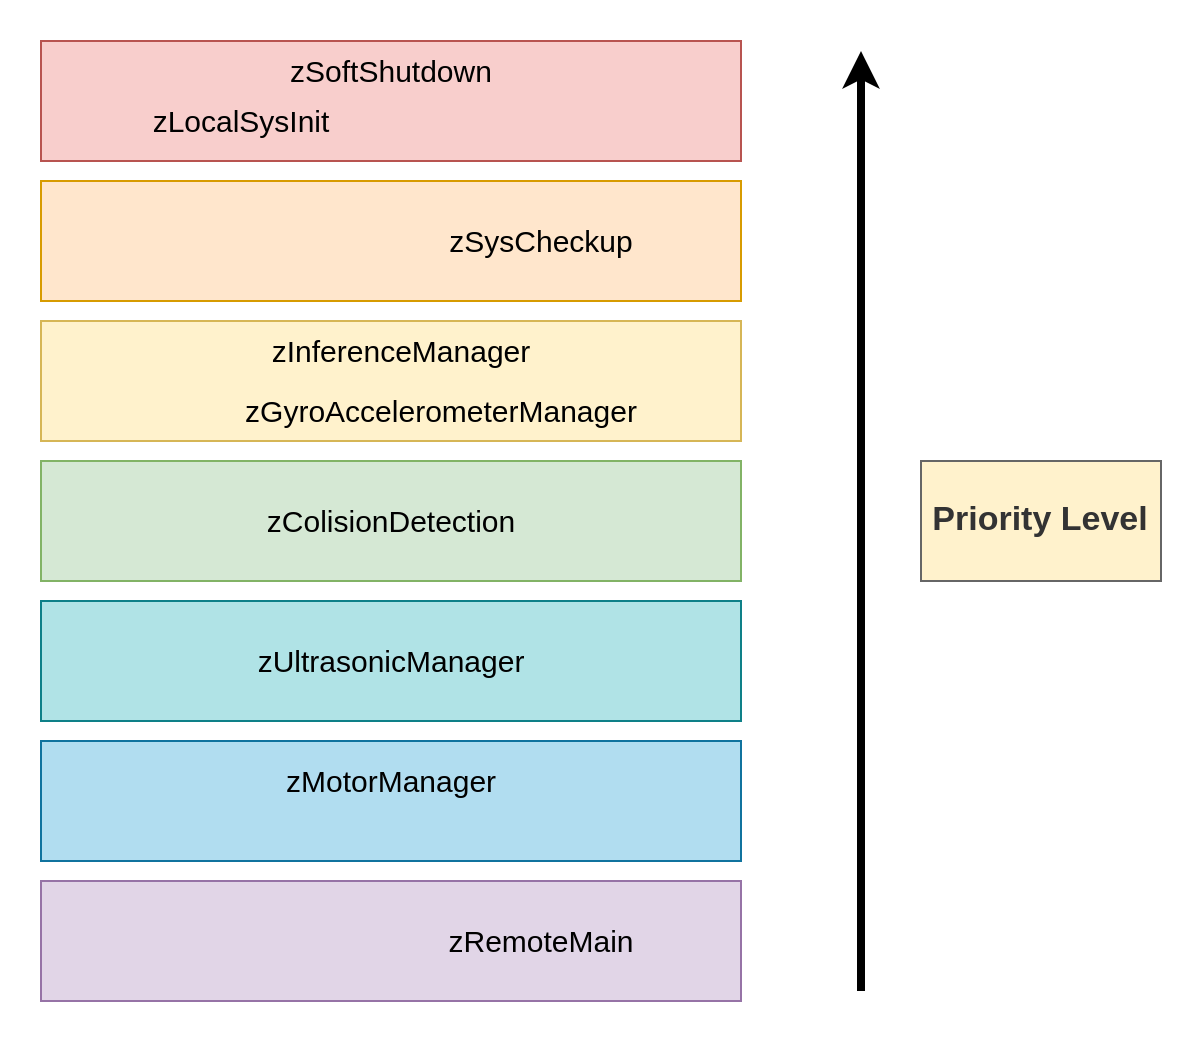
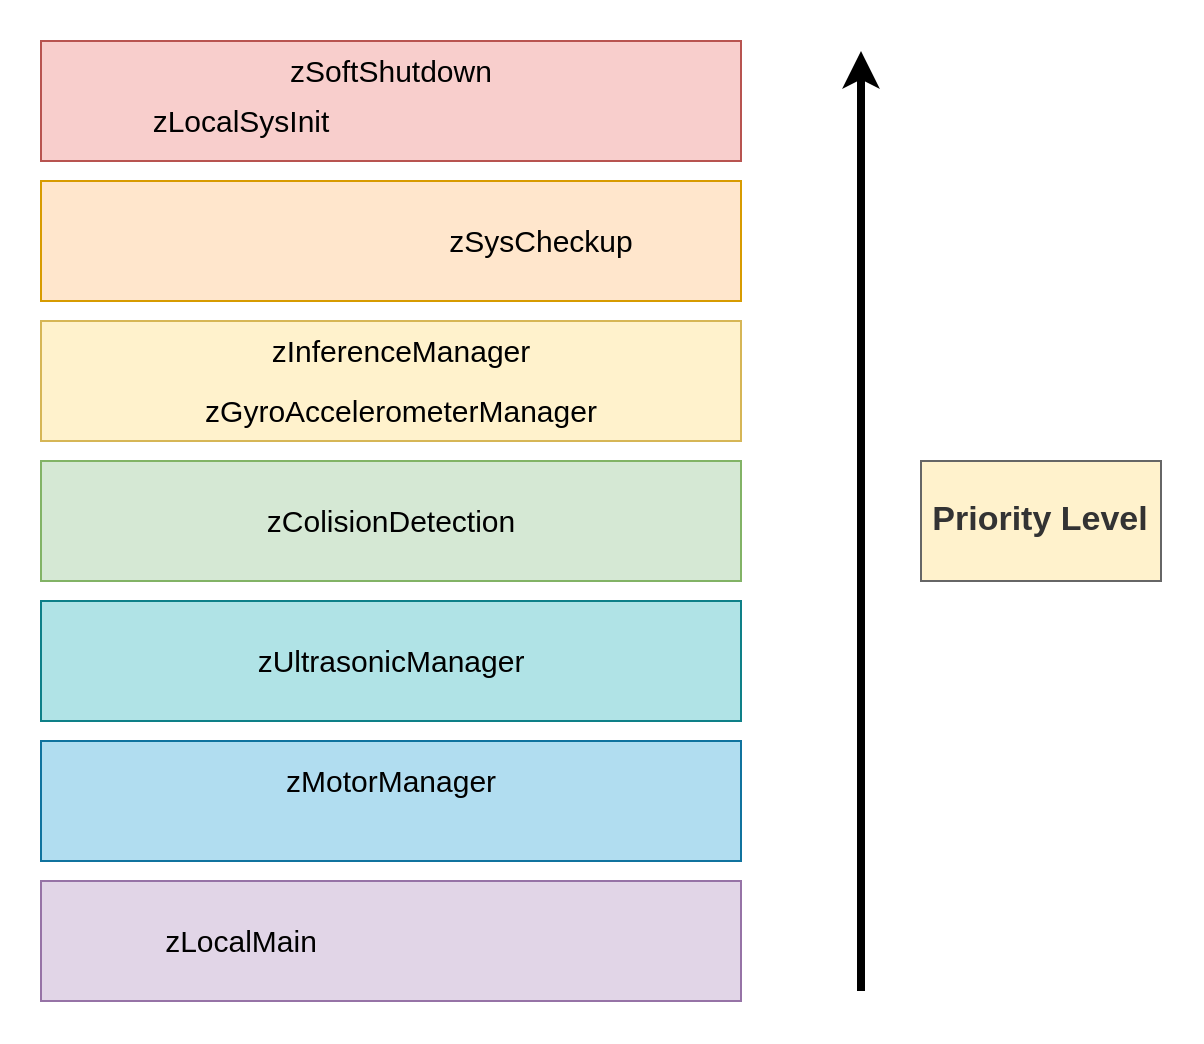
node "zGyroAccelerometerManager": moved (441, 411) -> (401, 411)
node "zLocalMain": added
node "zRemoteMain": removed
